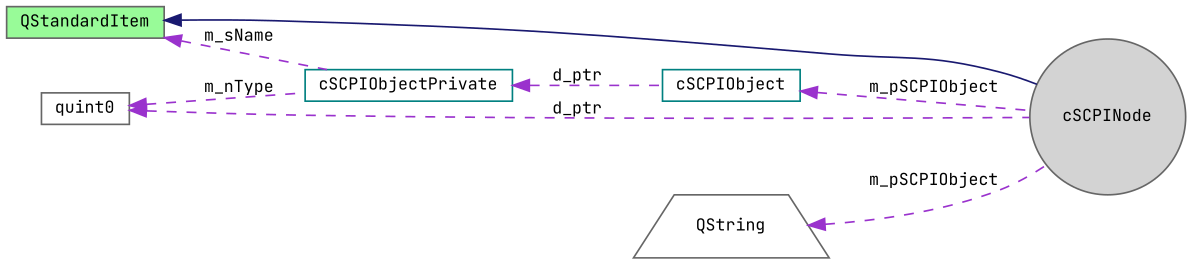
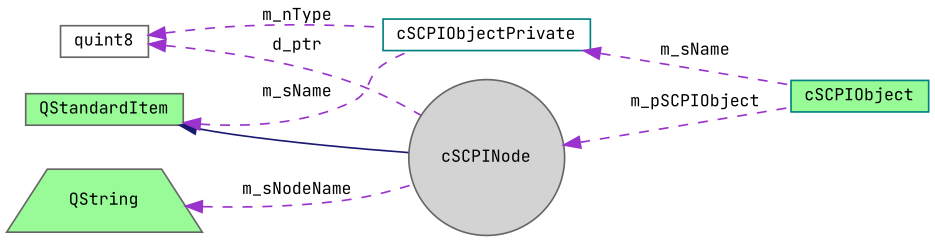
edge "cSCPIObject" -> "cSCPIObjectPrivate": label " d_ptr" -> " m_sName"
node "cSCPIObject": fillcolor white -> palegreen
edge "cSCPINode" -> "cSCPIObject": reversed
node "quint0": label "quint0" -> "quint8"
edge "cSCPINode" -> "QString": label " m_pSCPIObject" -> " m_sNodeName"
node "QString": fillcolor white -> palegreen
